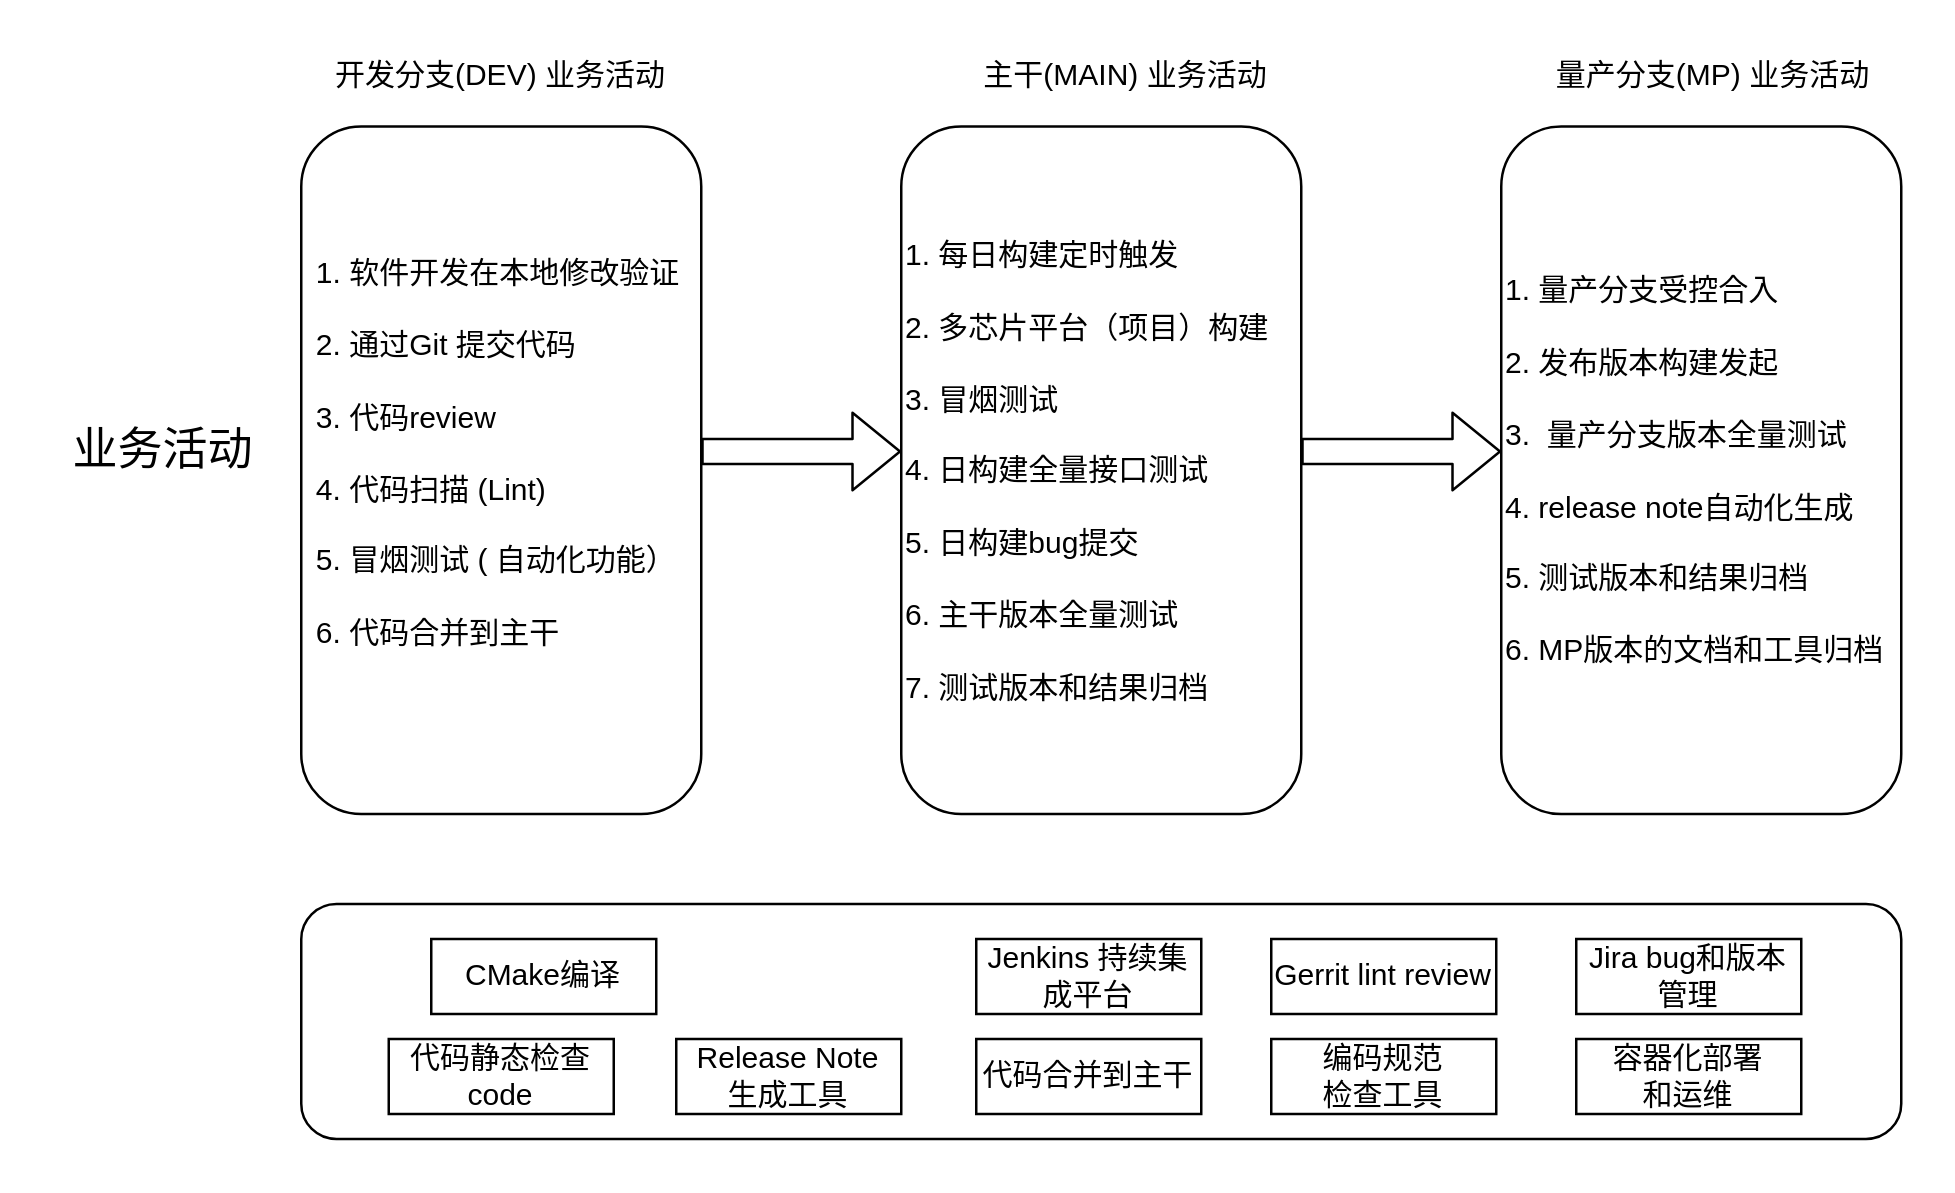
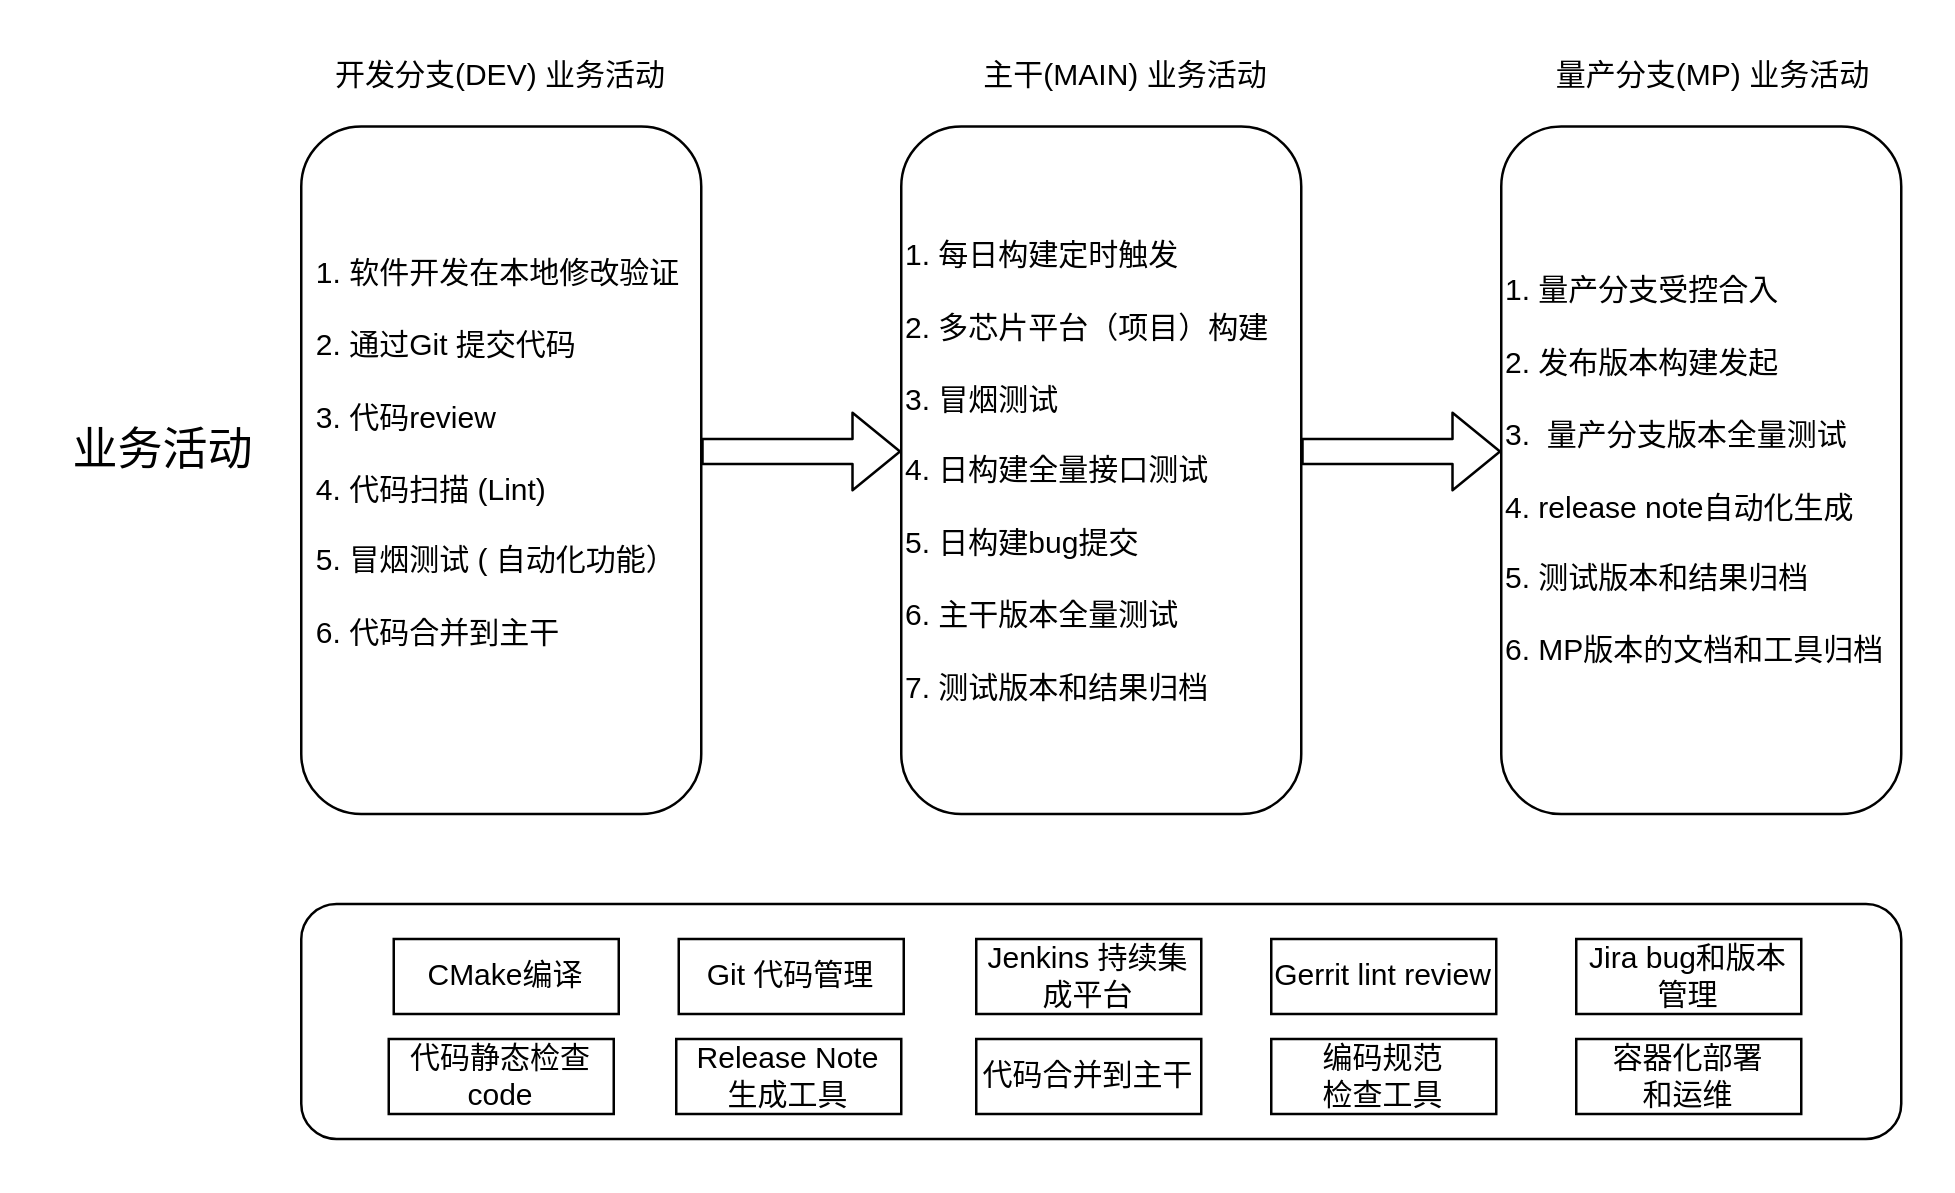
node "CMake编译": moved (544, 976) -> (506, 976)
node "Git 代码管理": added
